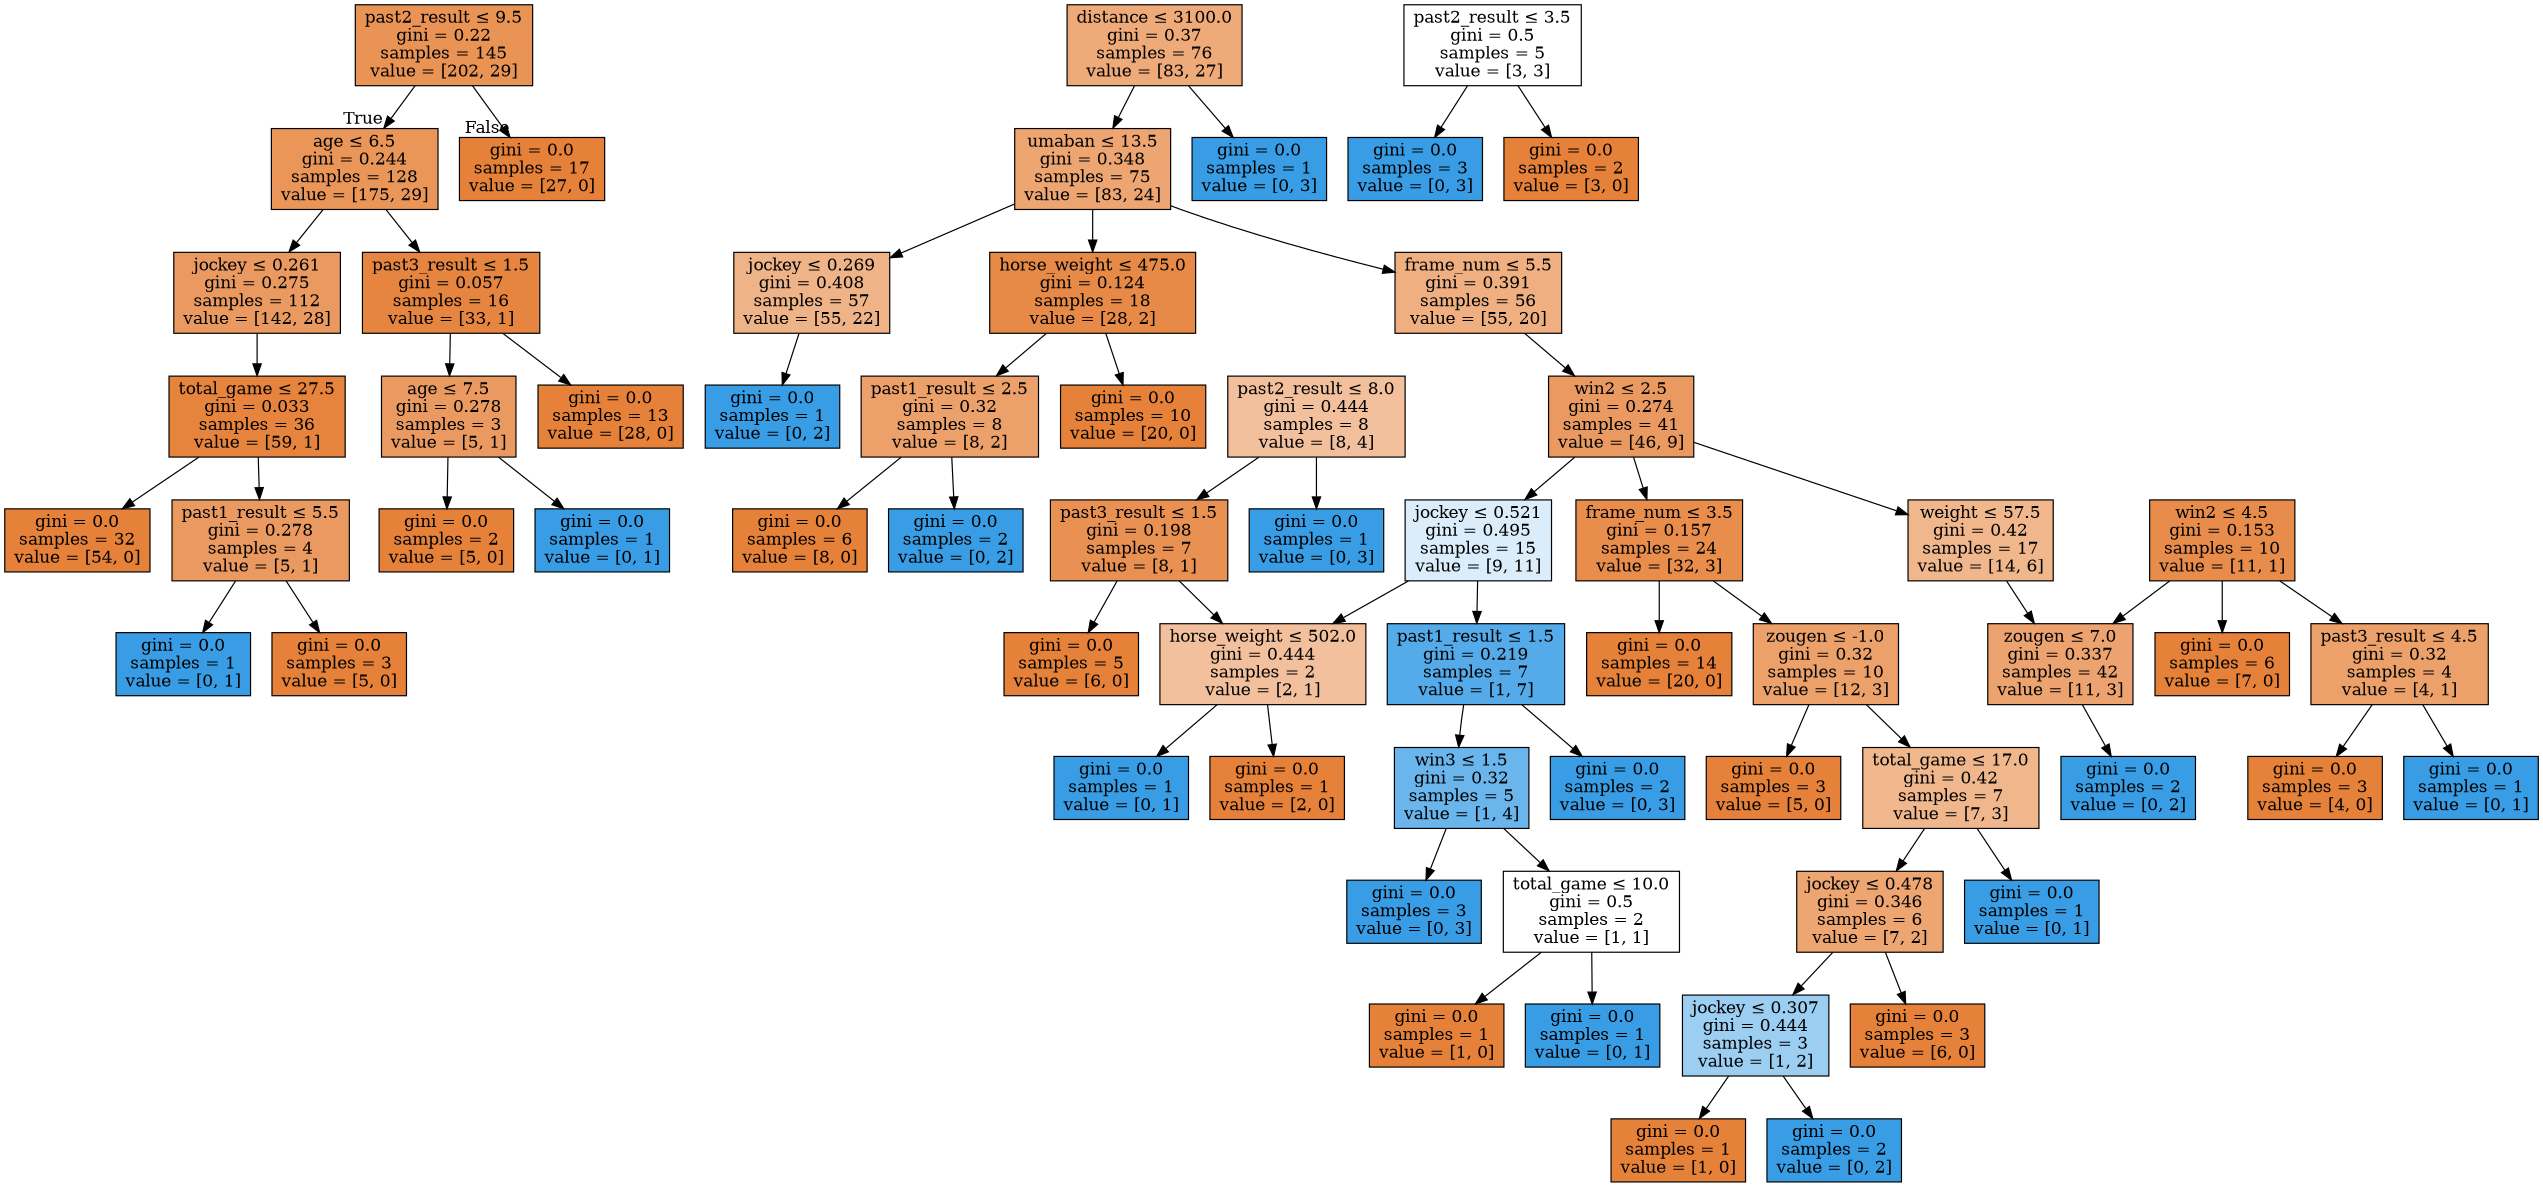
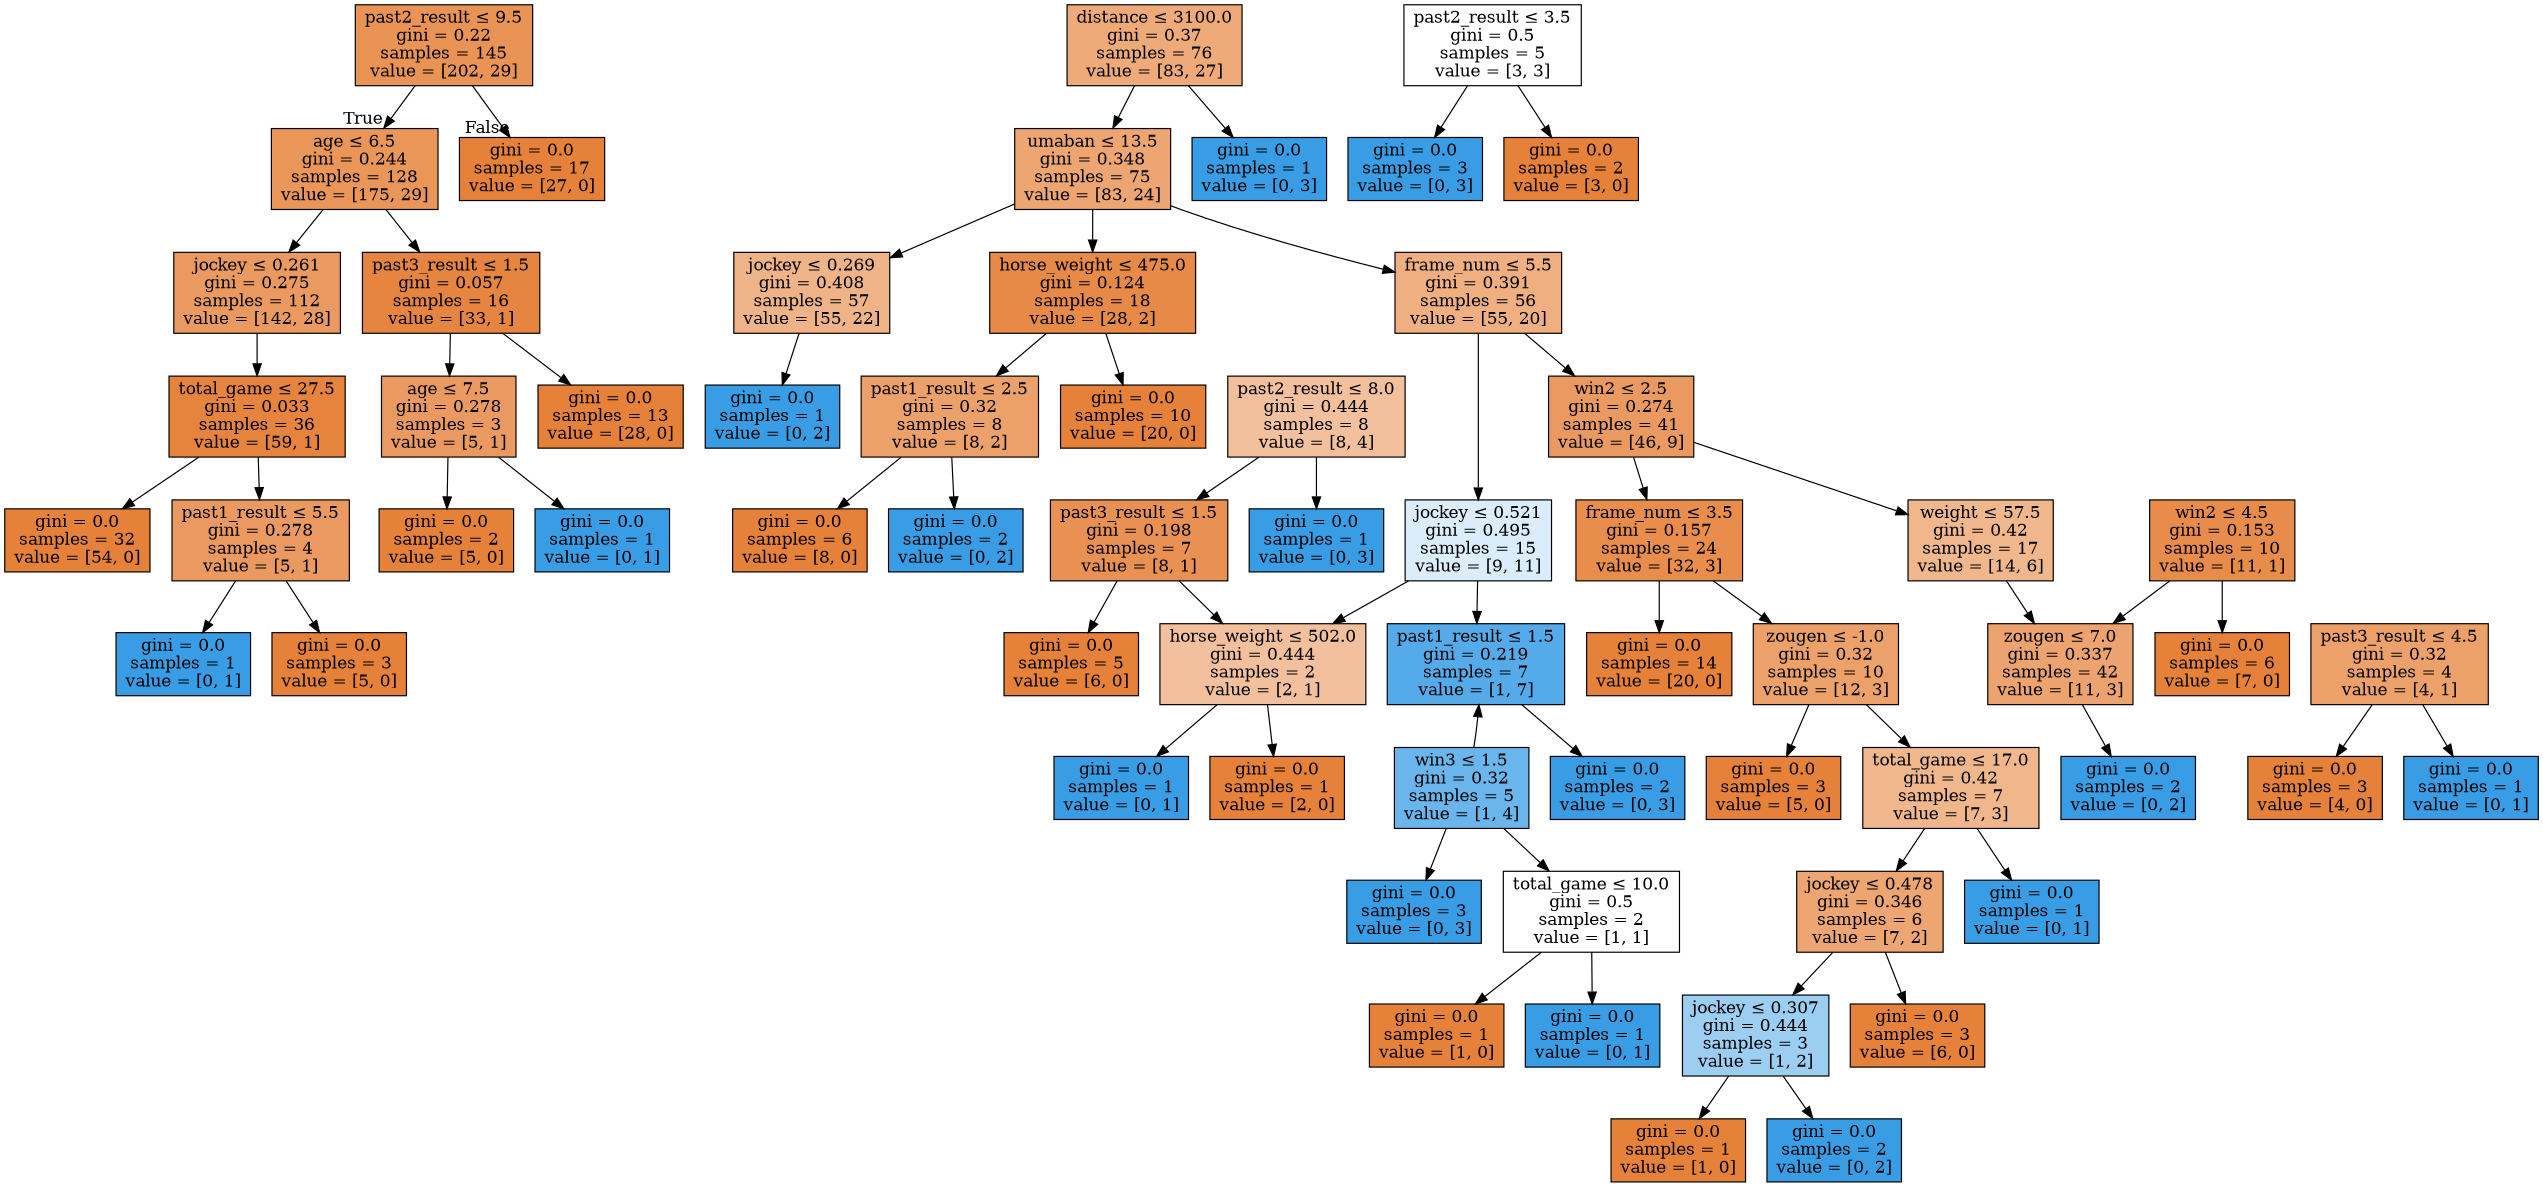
edge "win2 ≤ 2.5" -> "jockey ≤ 0.521": now "frame_num ≤ 5.5" -> "jockey ≤ 0.521"
edge "win2 ≤ 4.5" -> "past3_result ≤ 4.5": removed
edge "past1_result ≤ 1.5" -> "win3 ≤ 1.5": reversed
